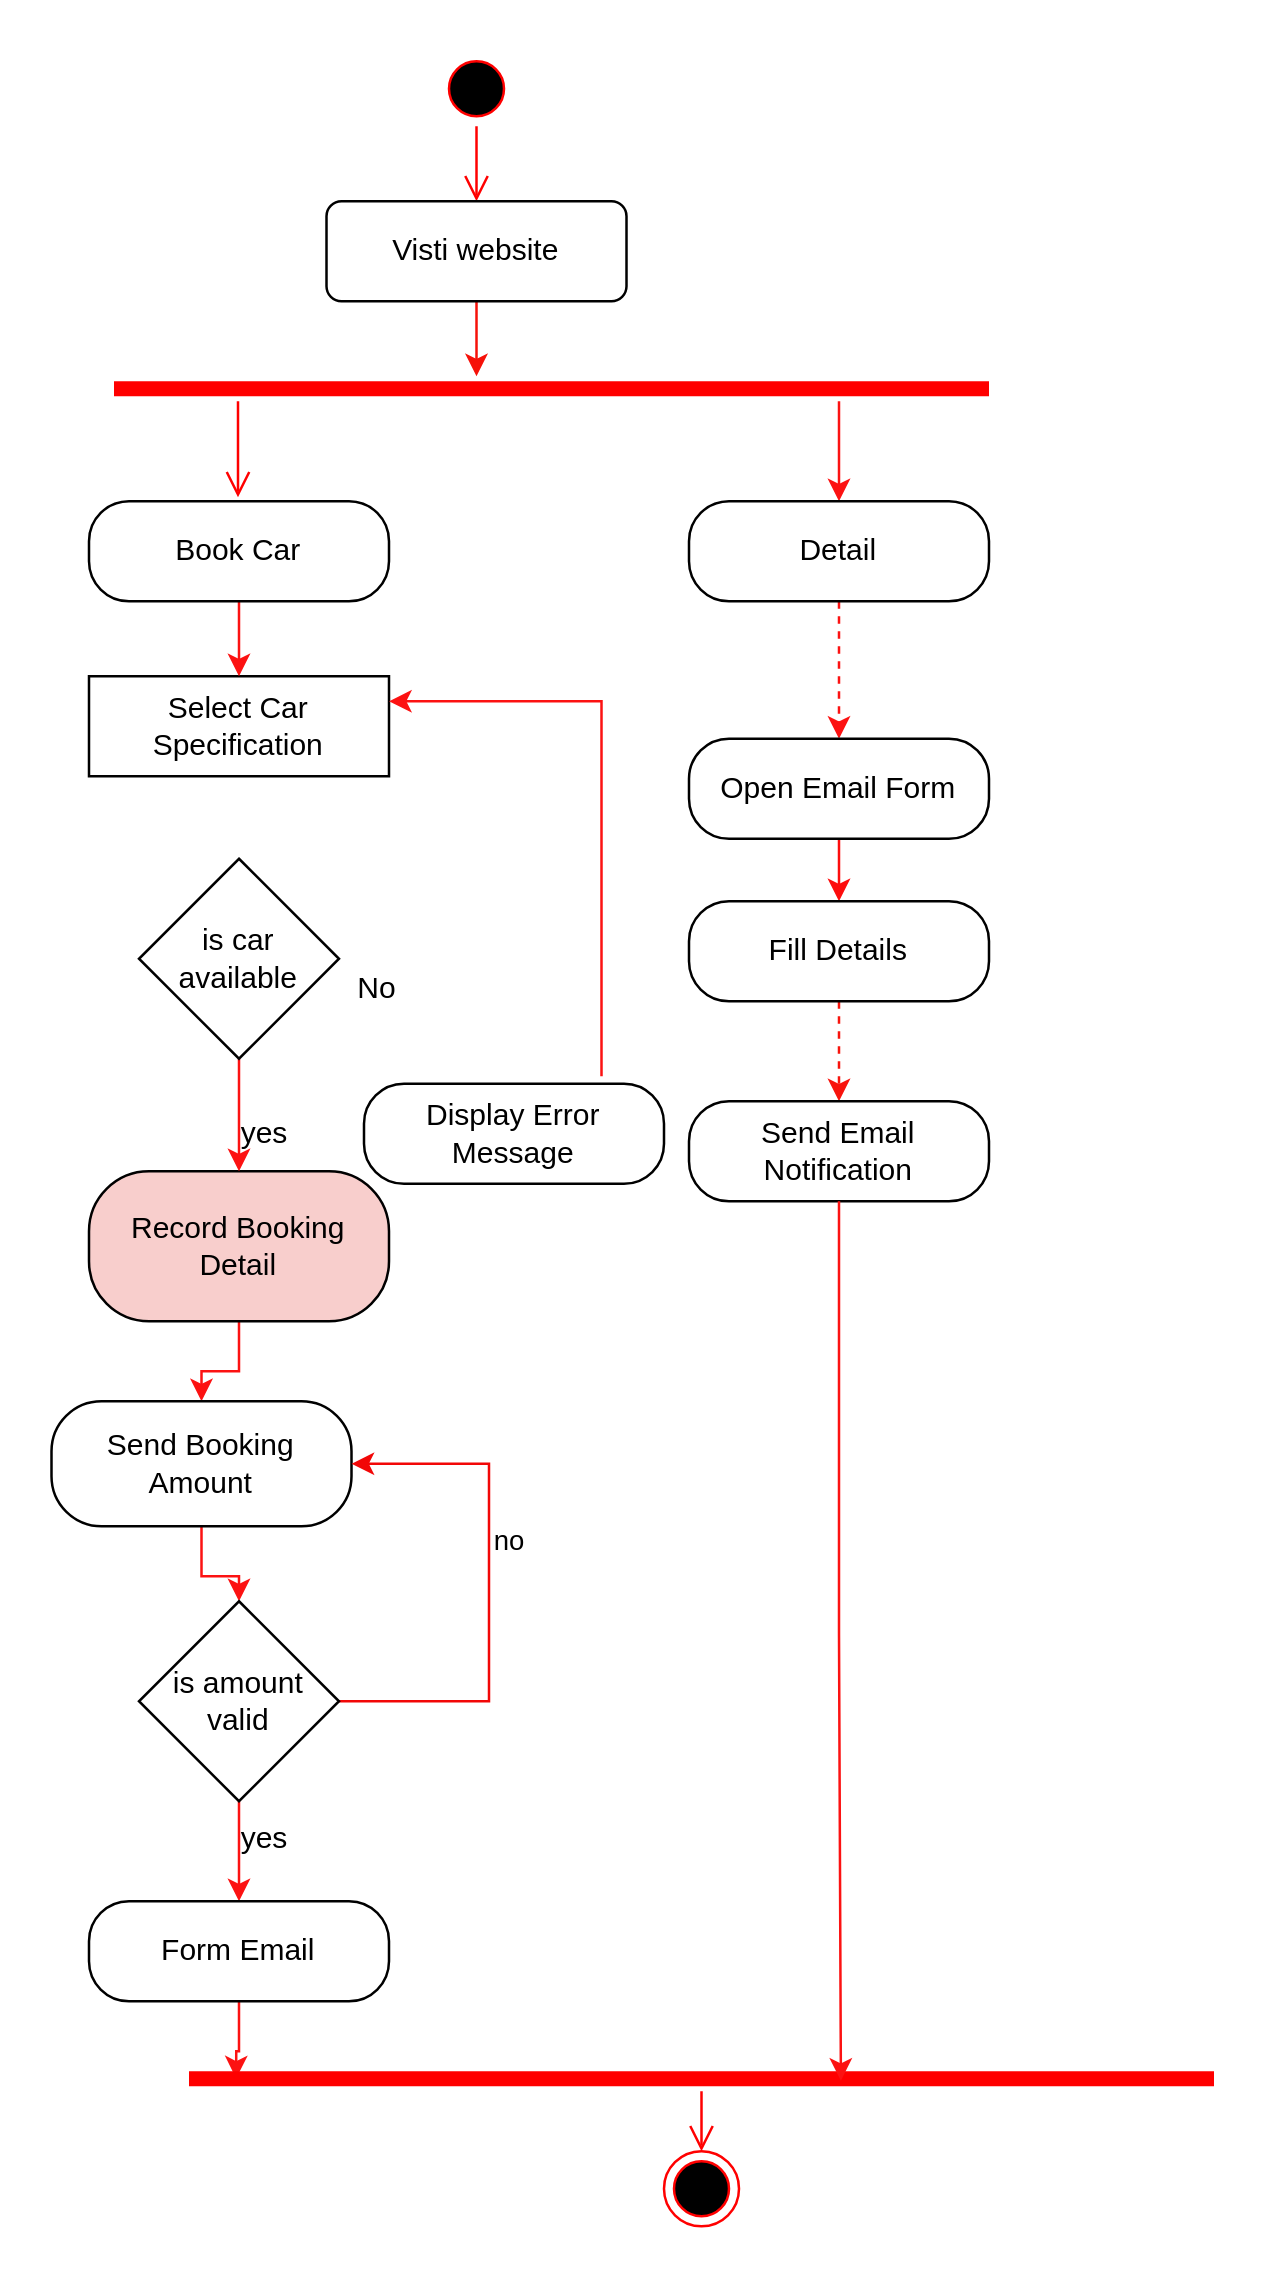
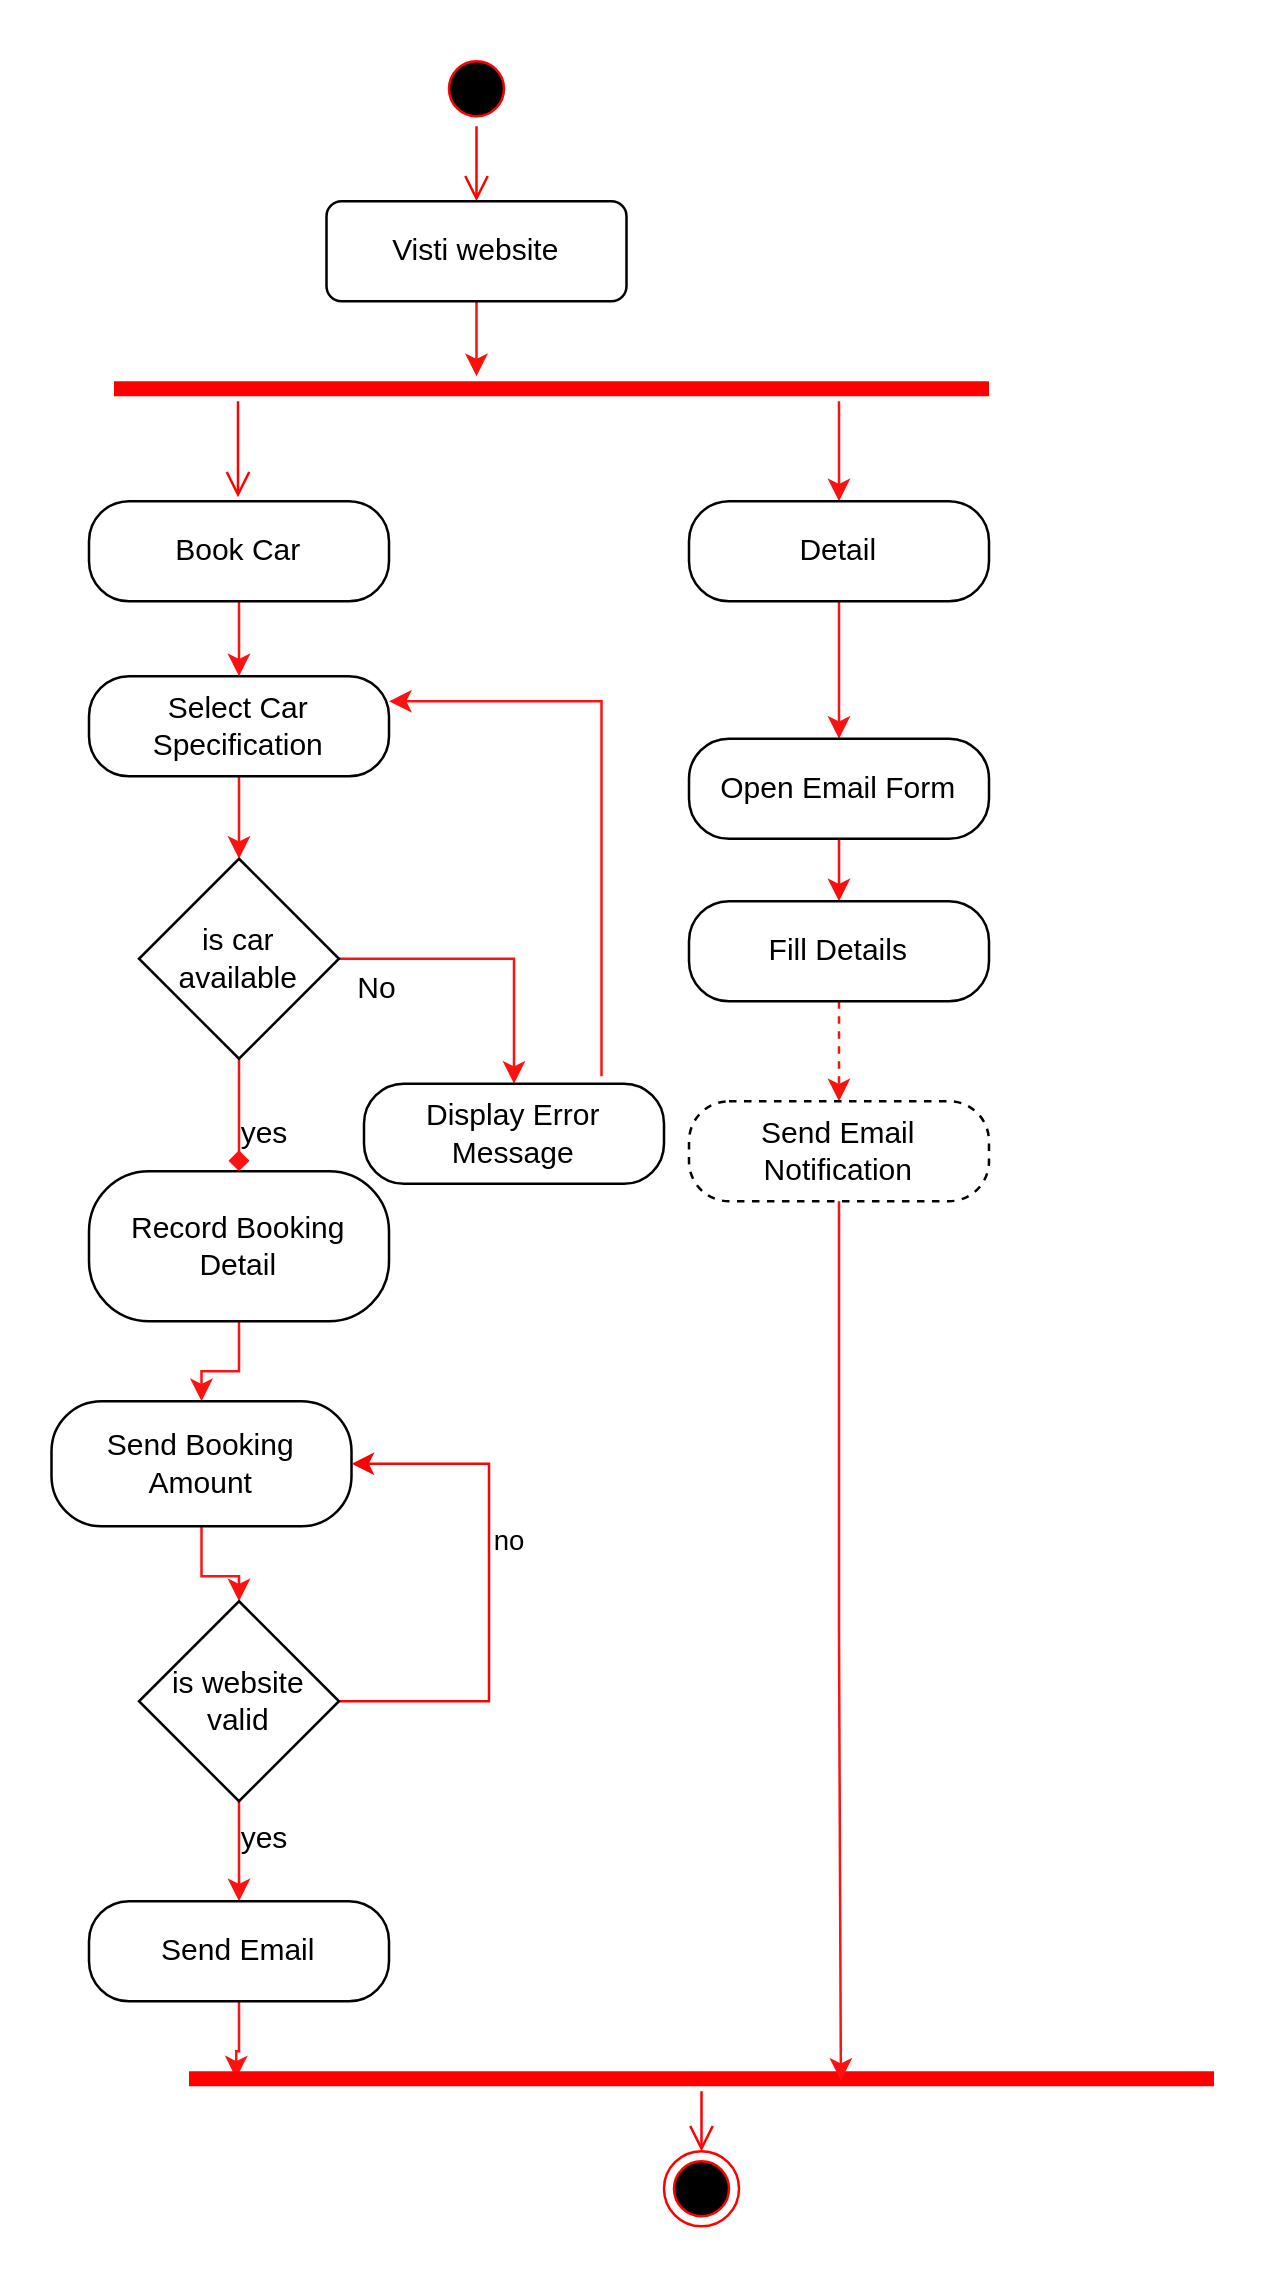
edge "Detail" -> "Open Email Form": style dashed -> solid
node "Select Car Specification": shape rectangle -> rounded rectangle
edge "Select Car Specification" -> "is car available": added
edge "is car available" -> "Display Error Message": added
node "Send Email Notification": style solid -> dashed
edge "is car available" -> "Record Booking Detail": arrowhead classic -> diamond
node "Record Booking Detail": fillcolor #f8cecc -> #ffffff
node "is amount valid": label "is amount valid" -> "is website valid"
node "Form Email": label "Form Email" -> "Send Email"
